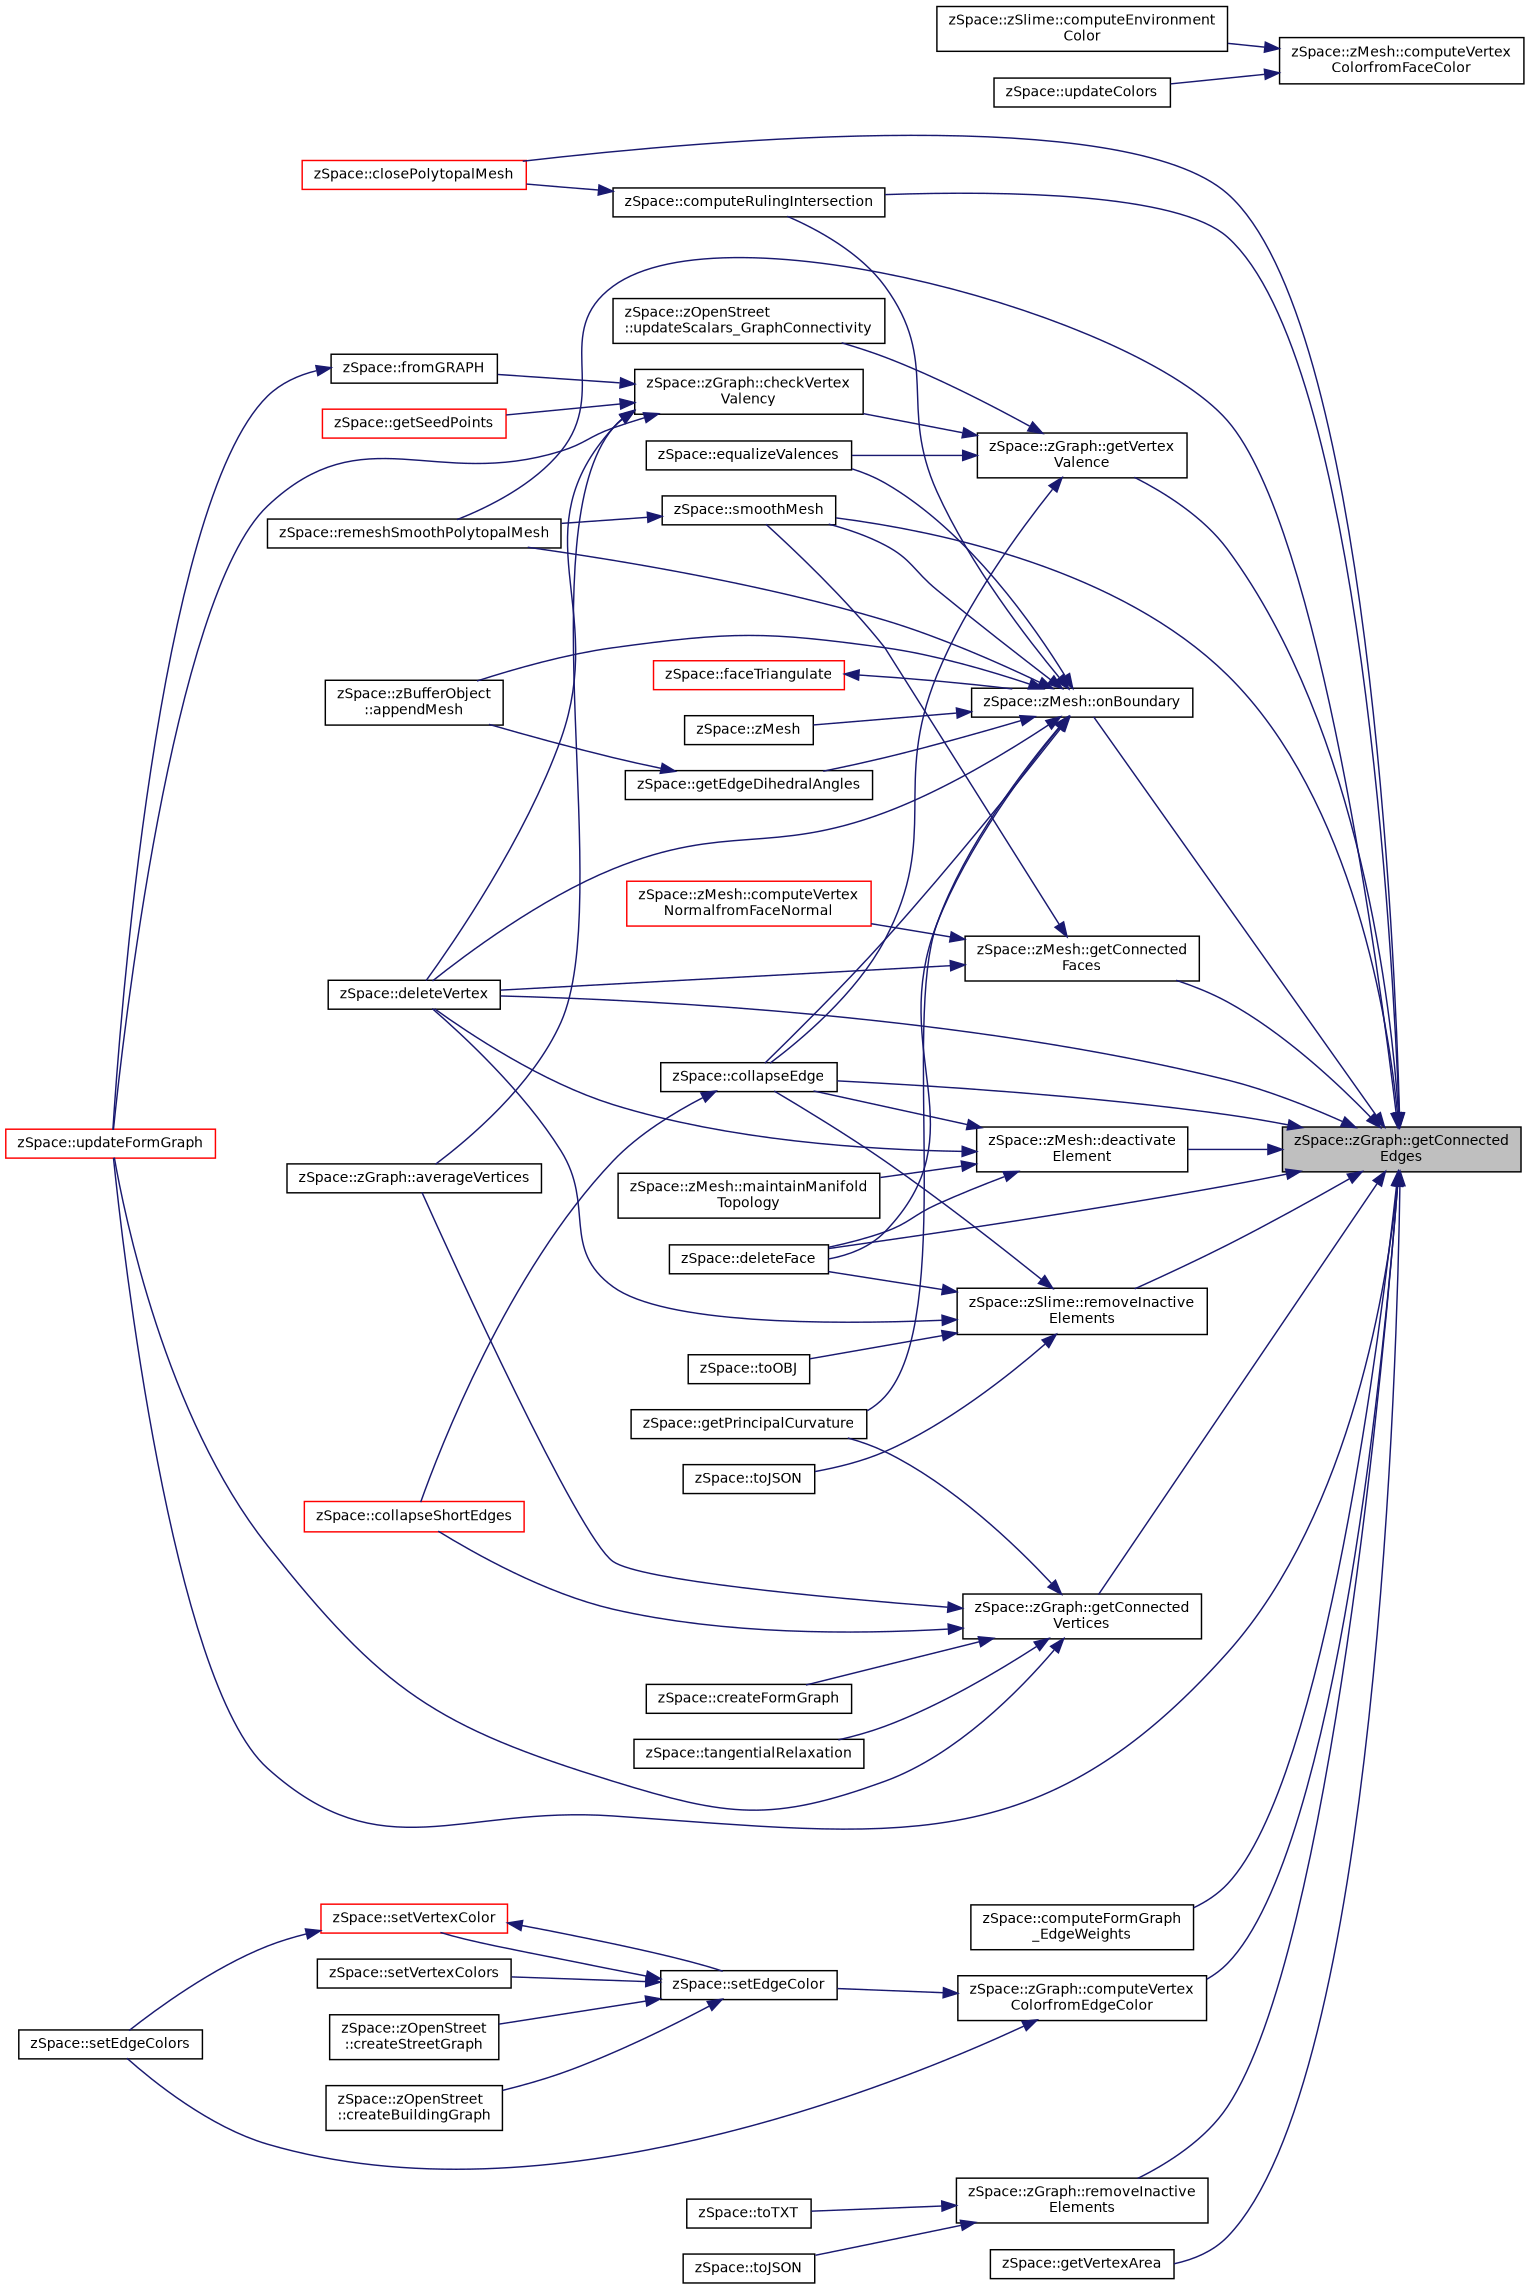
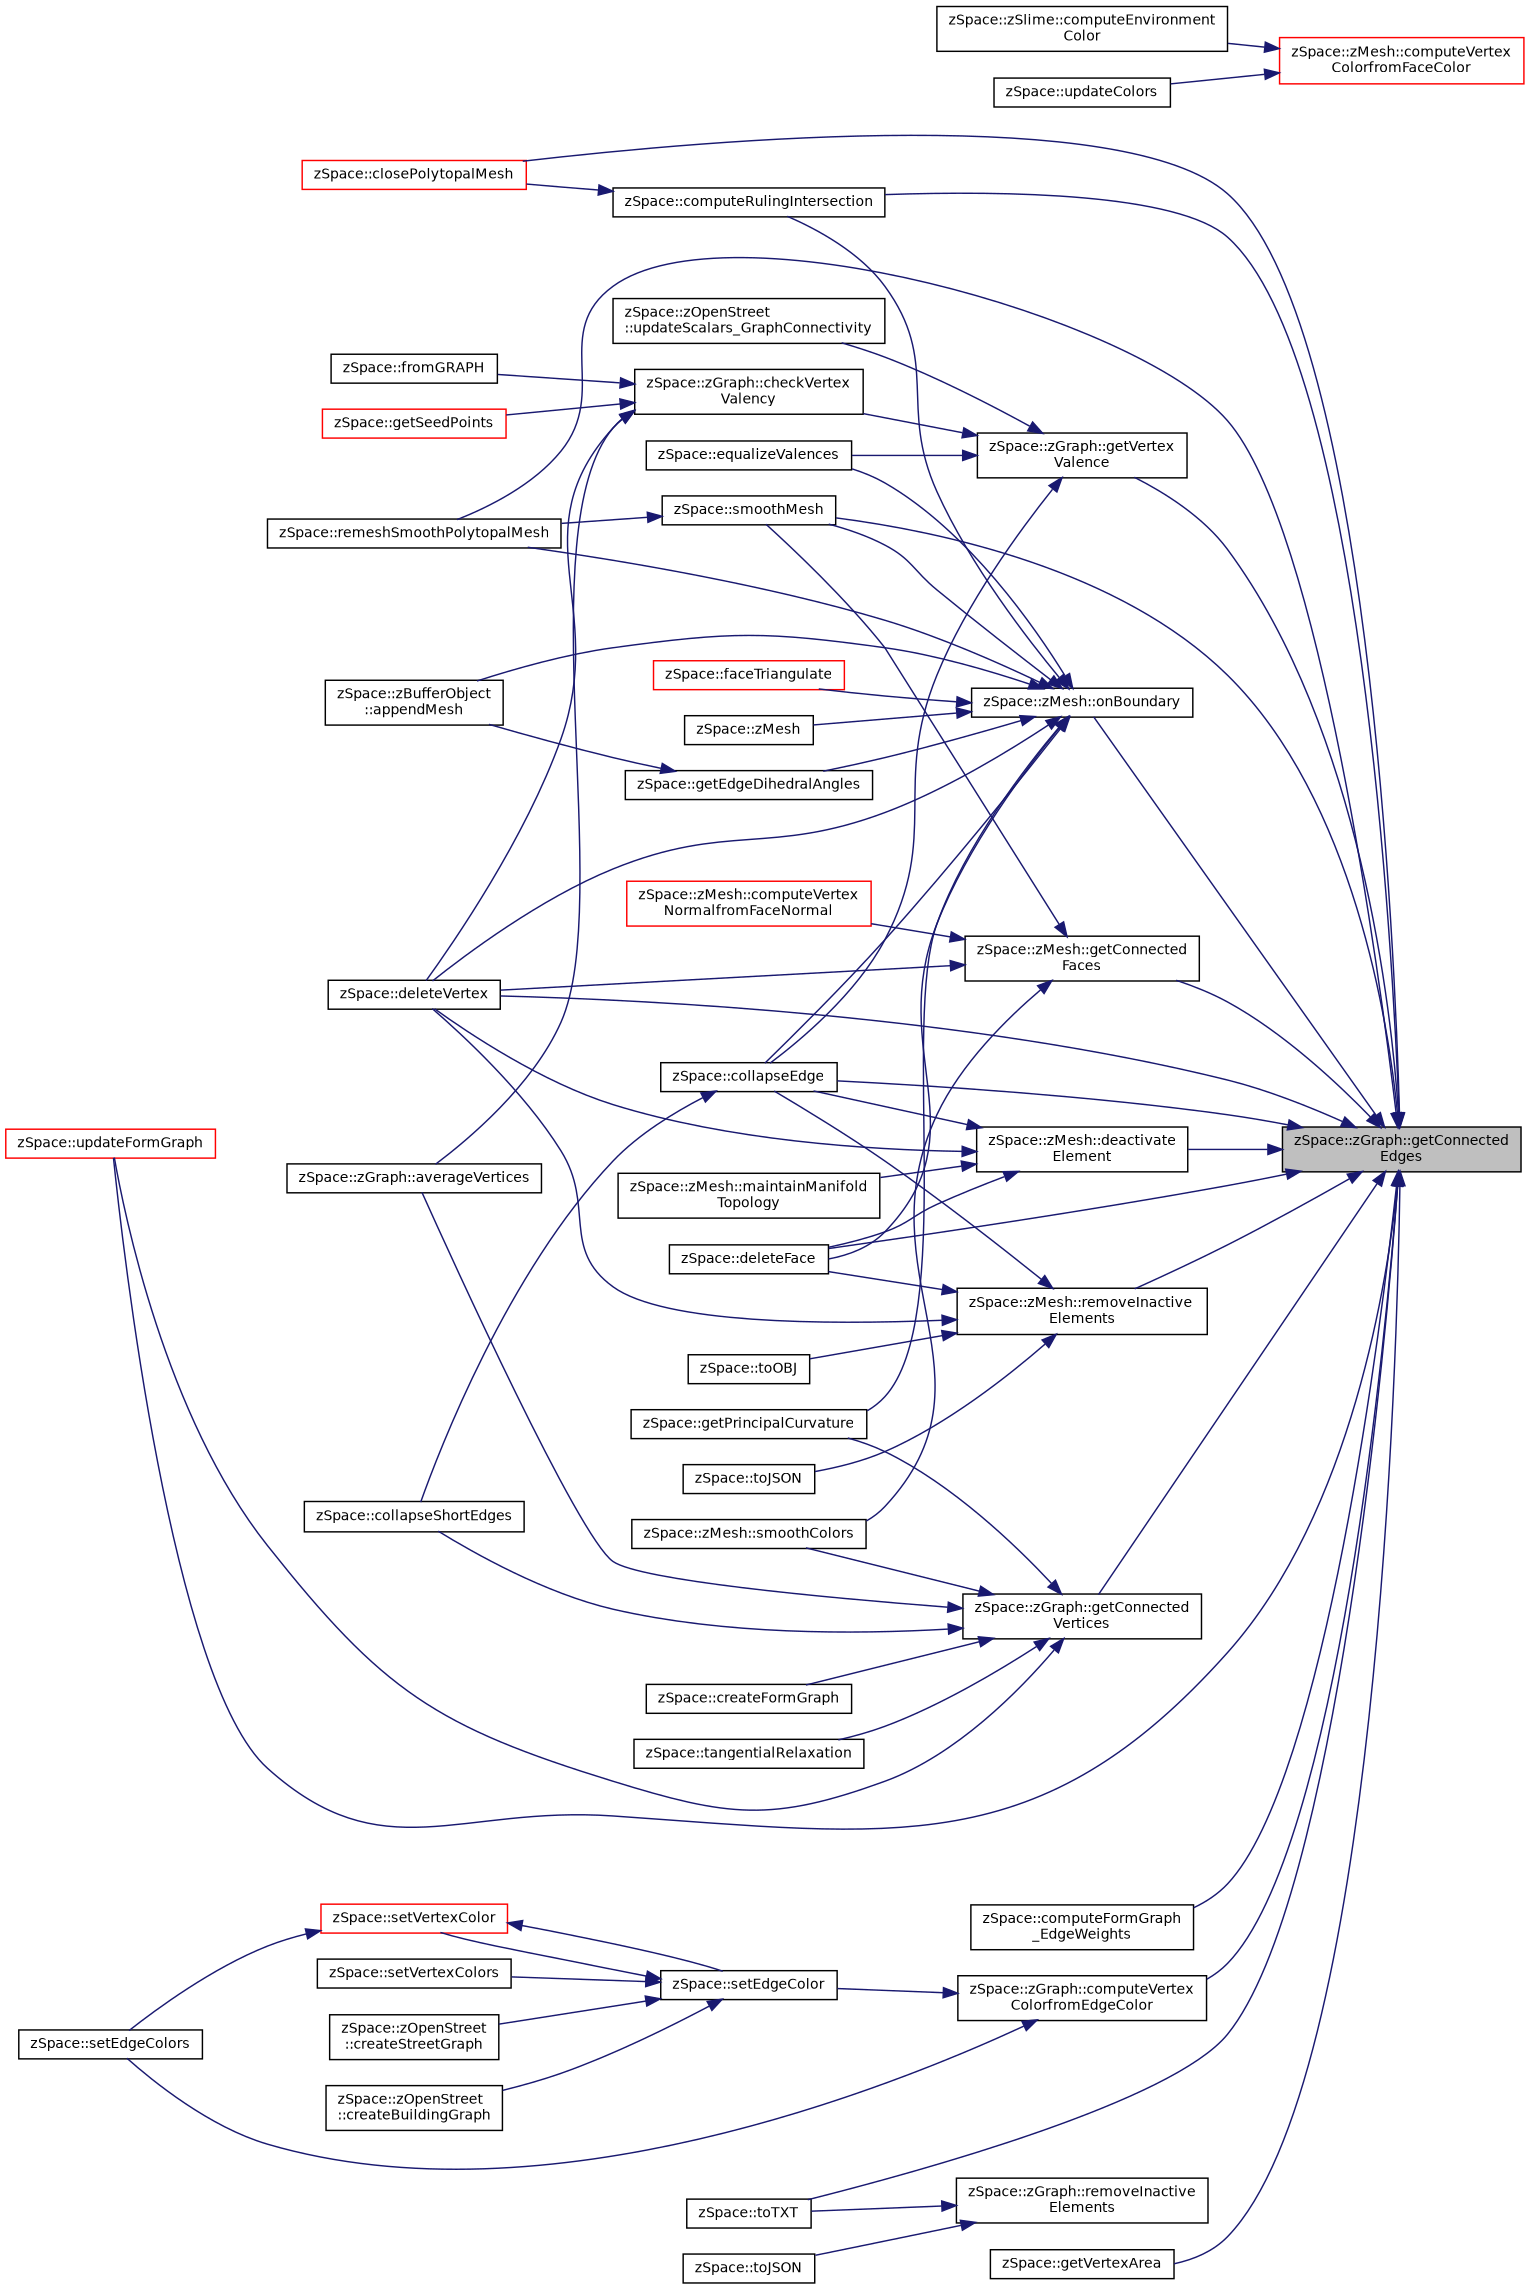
node "zSpace::zMesh::computeVertex ColorfromFaceColor": color black -> red
edge "zSpace::updateFormGraph" -> "zSpace::zGraph::checkVertex Valency": removed
edge "zSpace::zMesh::onBoundary" -> "zSpace::faceTriangulate": reversed
edge "zSpace::updateFormGraph" -> "zSpace::fromGRAPH": removed
node "zSpace::zSlime::removeInactive Elements": label "zSpace::zSlime::removeInactive Elements" -> "zSpace::zMesh::removeInactive Elements"
node "zSpace::collapseShortEdges": color red -> black
node "zSpace::zMesh::smoothColors": added
edge "zSpace::zGraph::removeInactive Elements" -> "zSpace::zGraph::getConnected Edges": now "zSpace::toTXT" -> "zSpace::zGraph::getConnected Edges"
